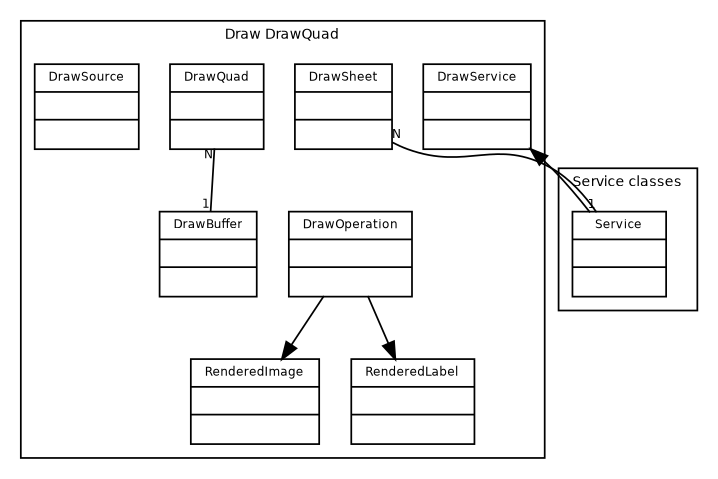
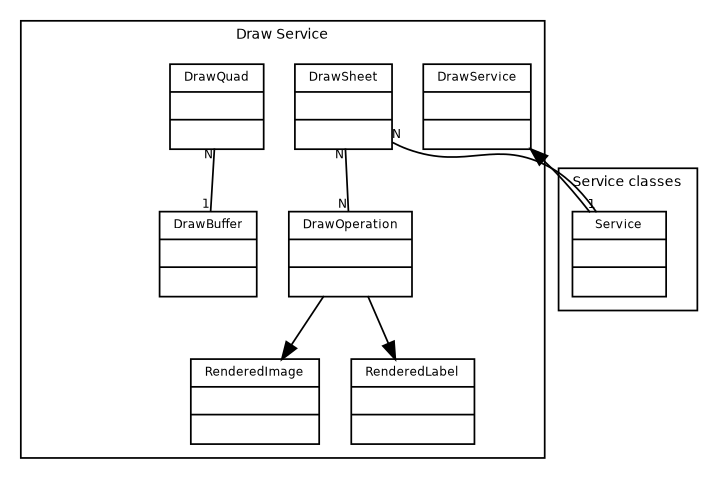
cluster "Draw DrawQuad": label "Draw DrawQuad" -> "Draw Service"
node "DrawSource": removed
edge "DrawSheet" -- "DrawOperation": added
